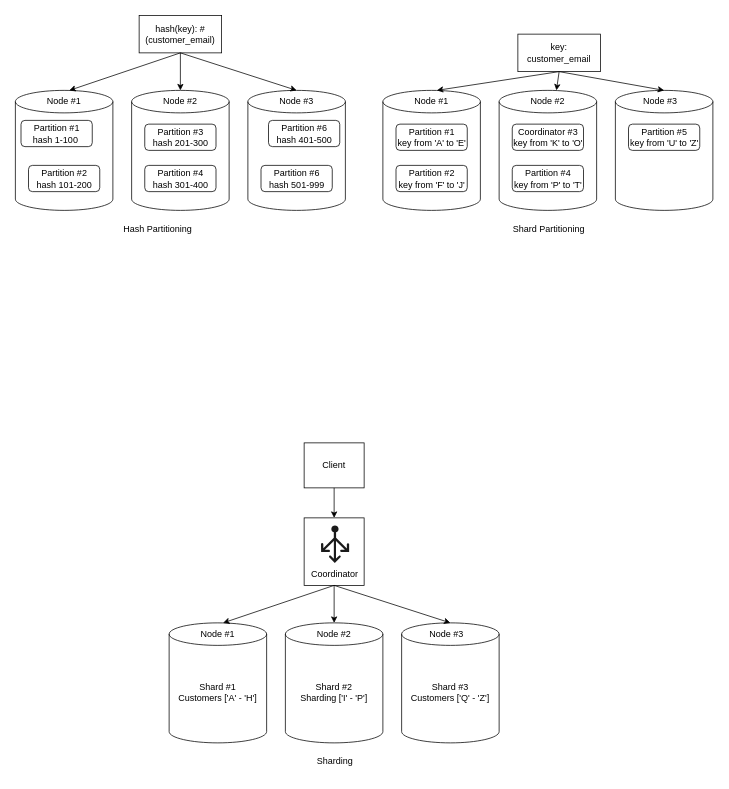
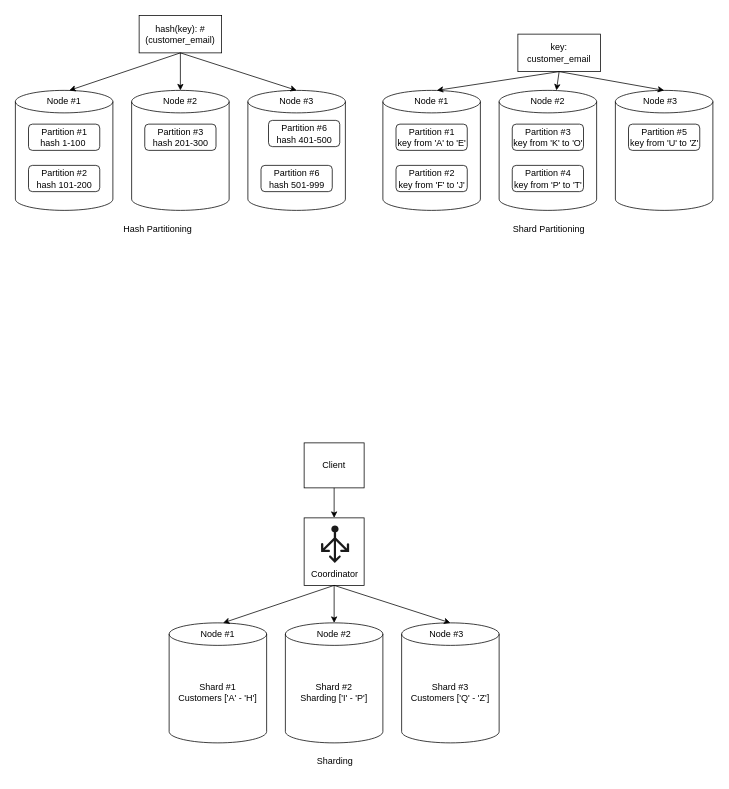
node "Partition #1 hash 1-100": moved (57, 134) -> (64, 137)
node "Coordinator #3 key from 'K' to 'O'": label "Coordinator #3 key from 'K' to 'O'" -> "Partition #3 key from 'K' to 'O'"
node "Partition #4 hash 301-400": removed
